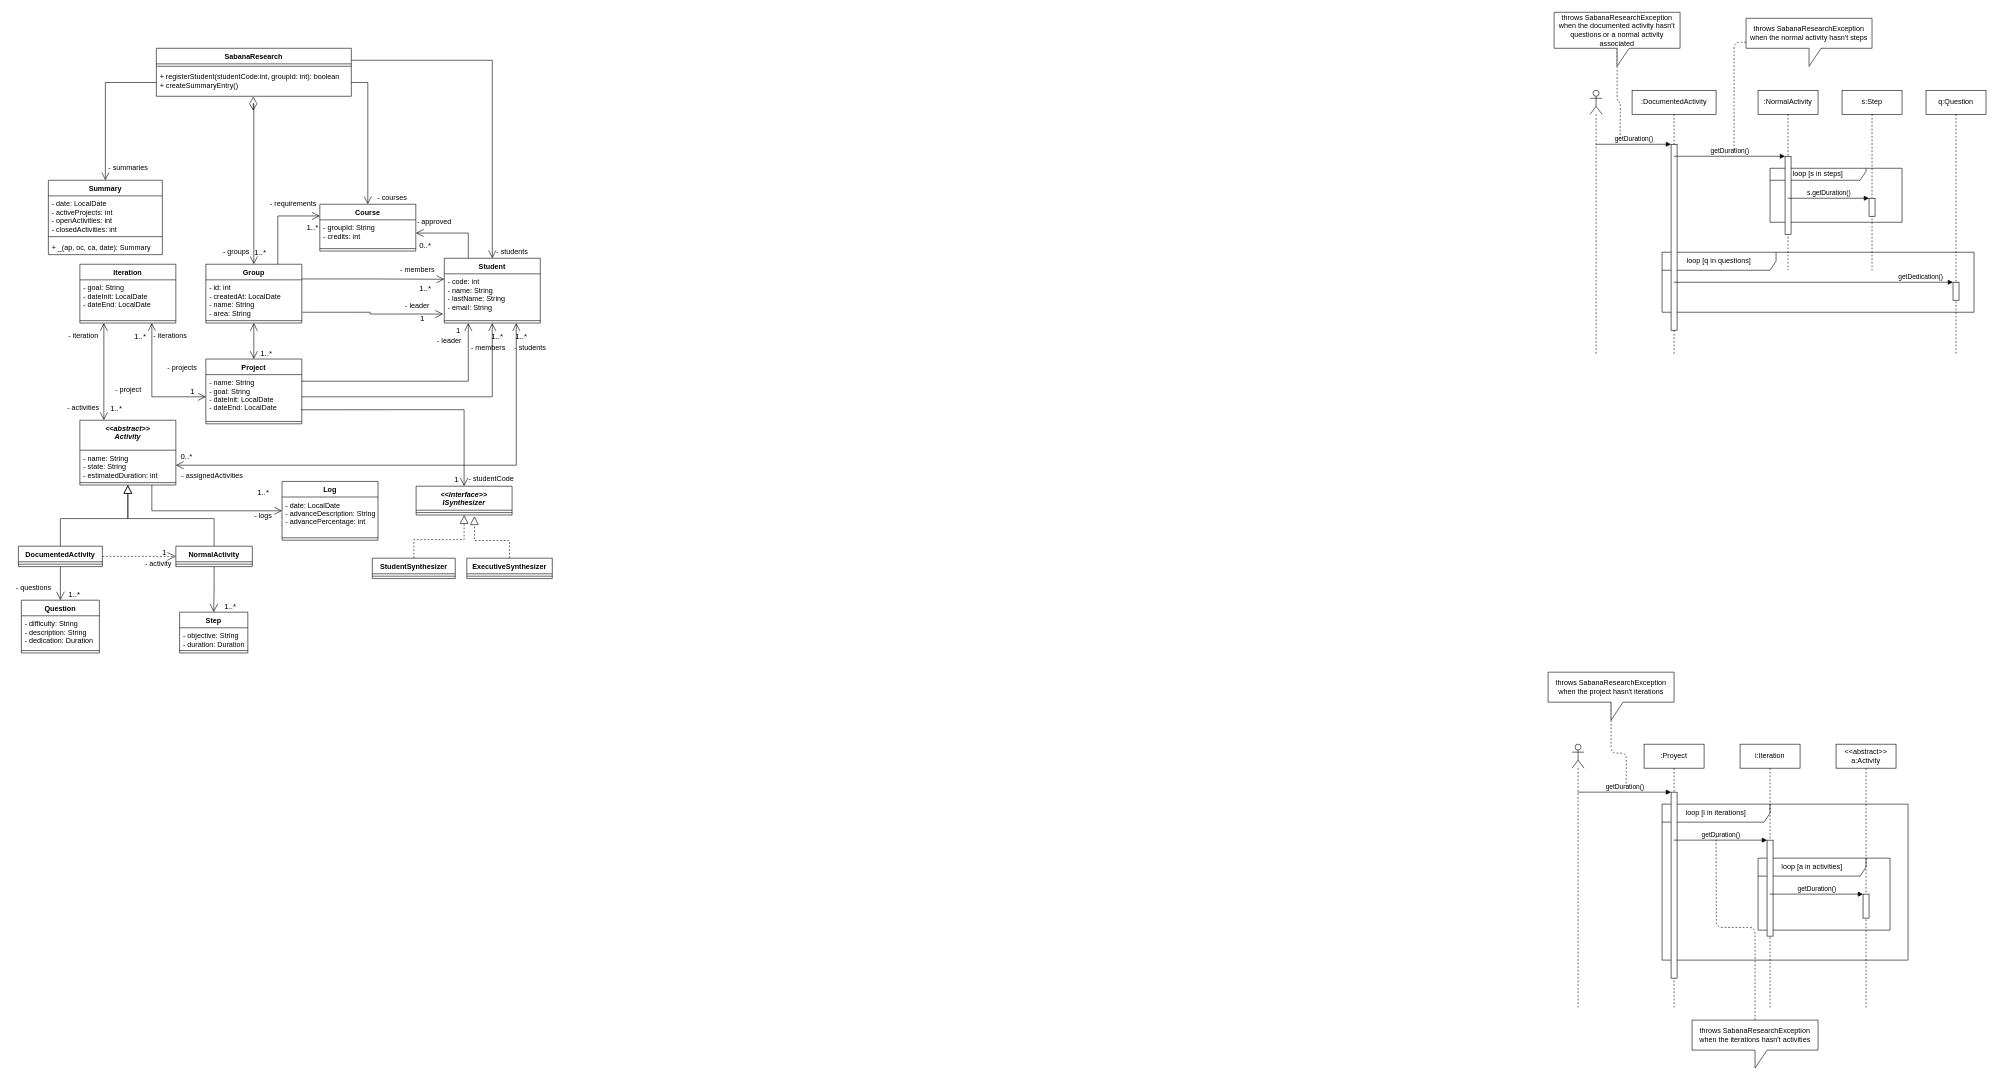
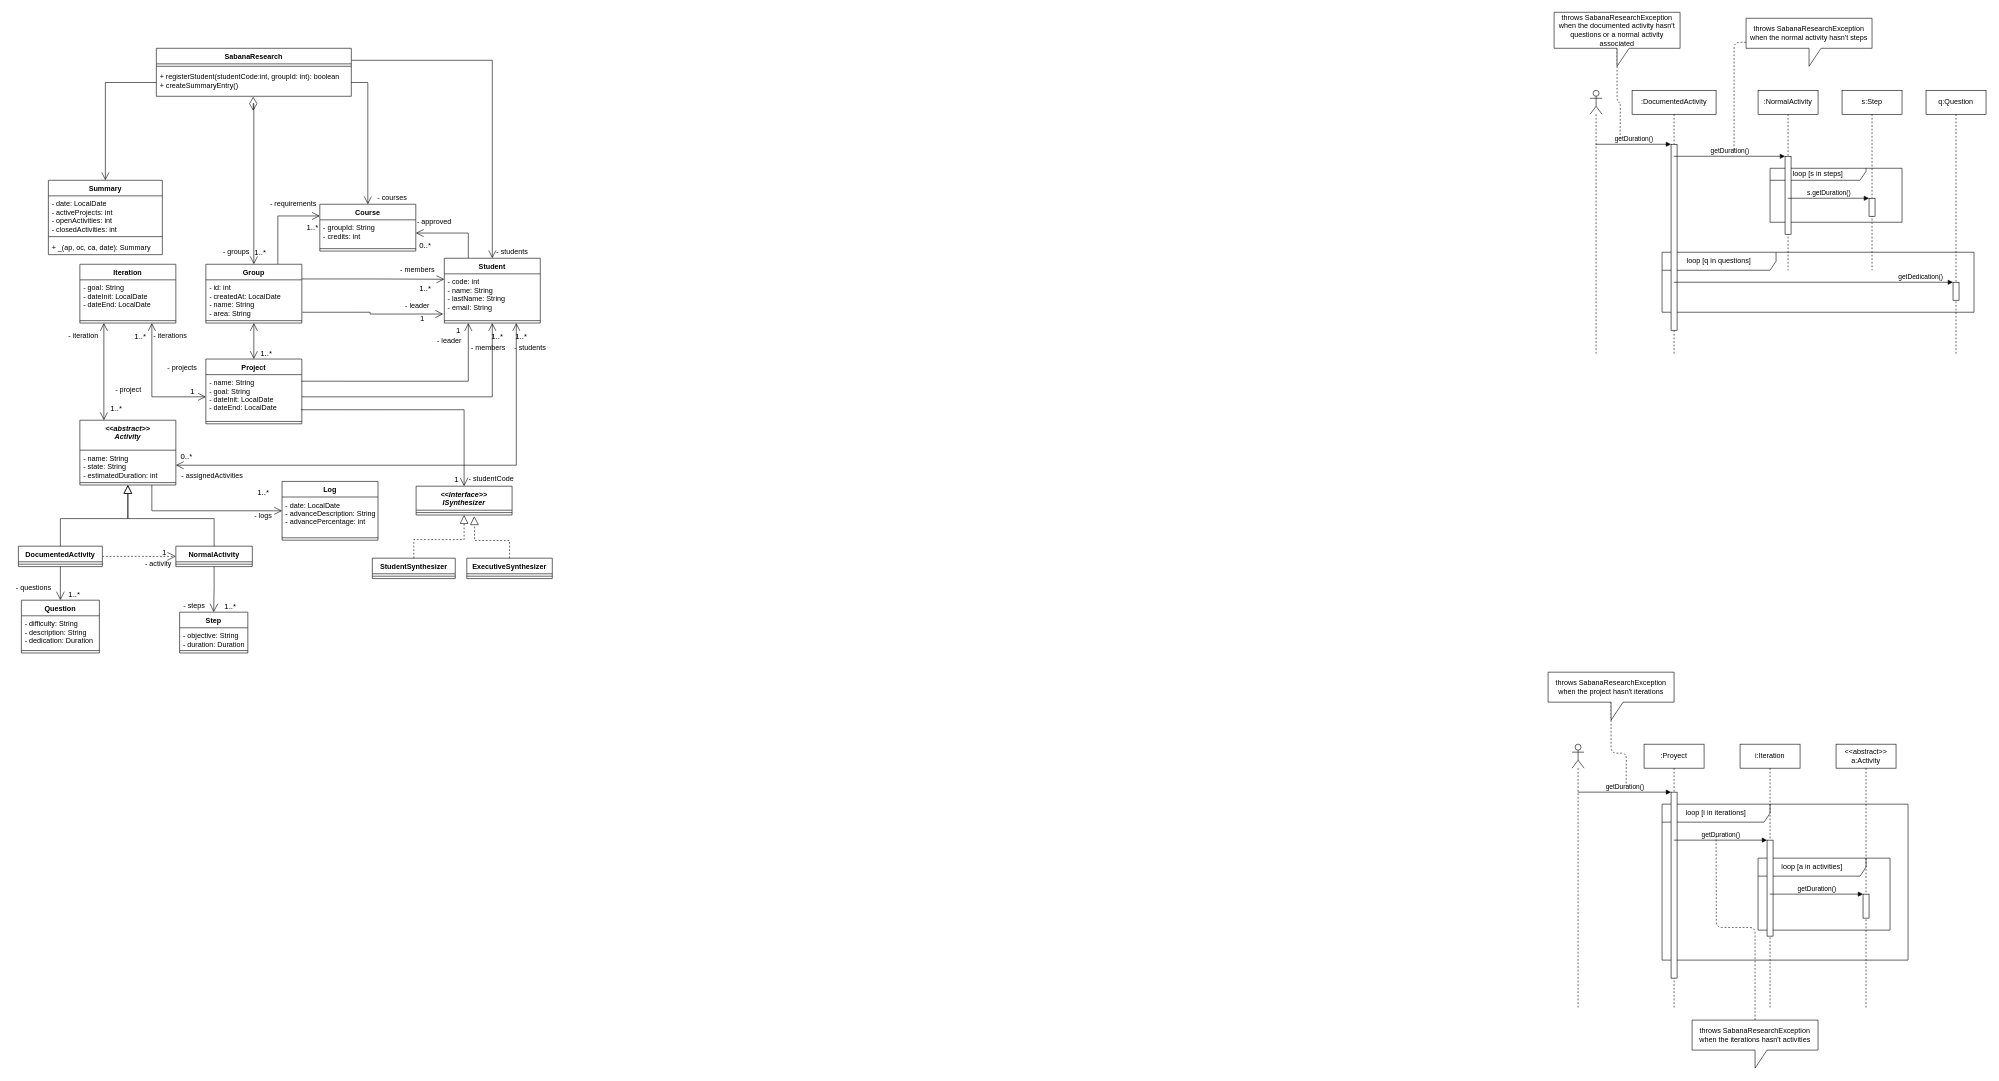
node "- summaries": removed
node "- activities": removed
node "- steps": added
